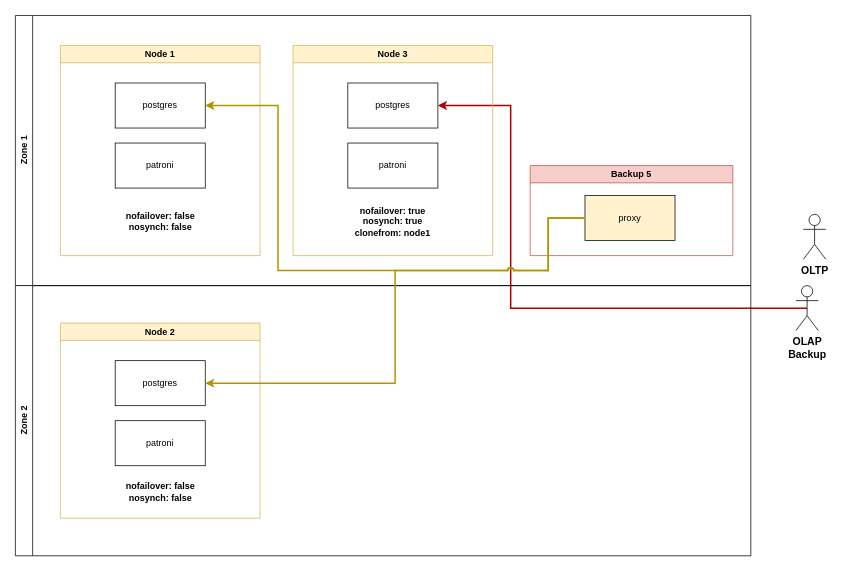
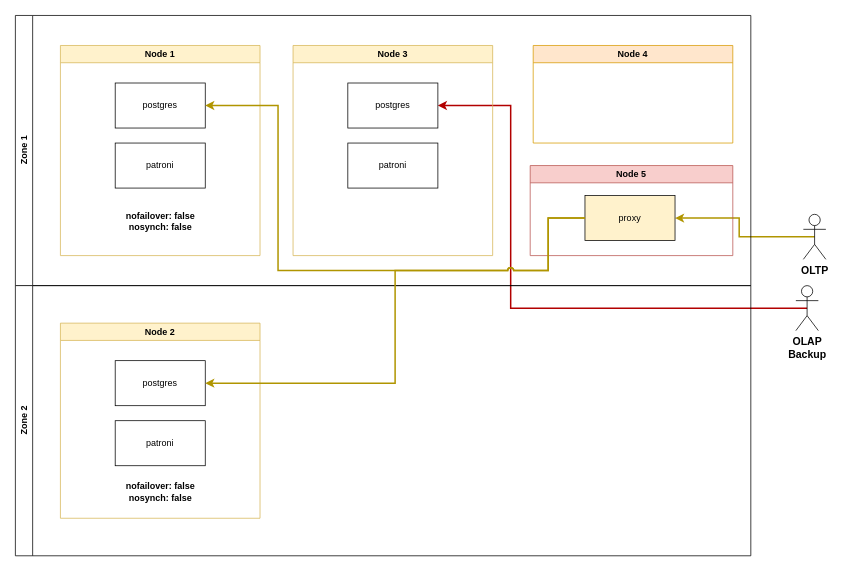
node "Node 4": added
node "Backup 5": label "Backup 5" -> "Node 5"
node "nofailover: truenosynch: trueclonefrom: node1": removed
edge "OLTP" -> "proxy": added
